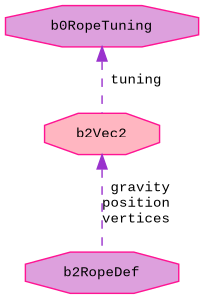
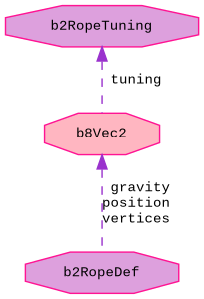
node "b0RopeTuning": label "b0RopeTuning" -> "b2RopeTuning"
node "b2Vec2": label "b2Vec2" -> "b8Vec2"
